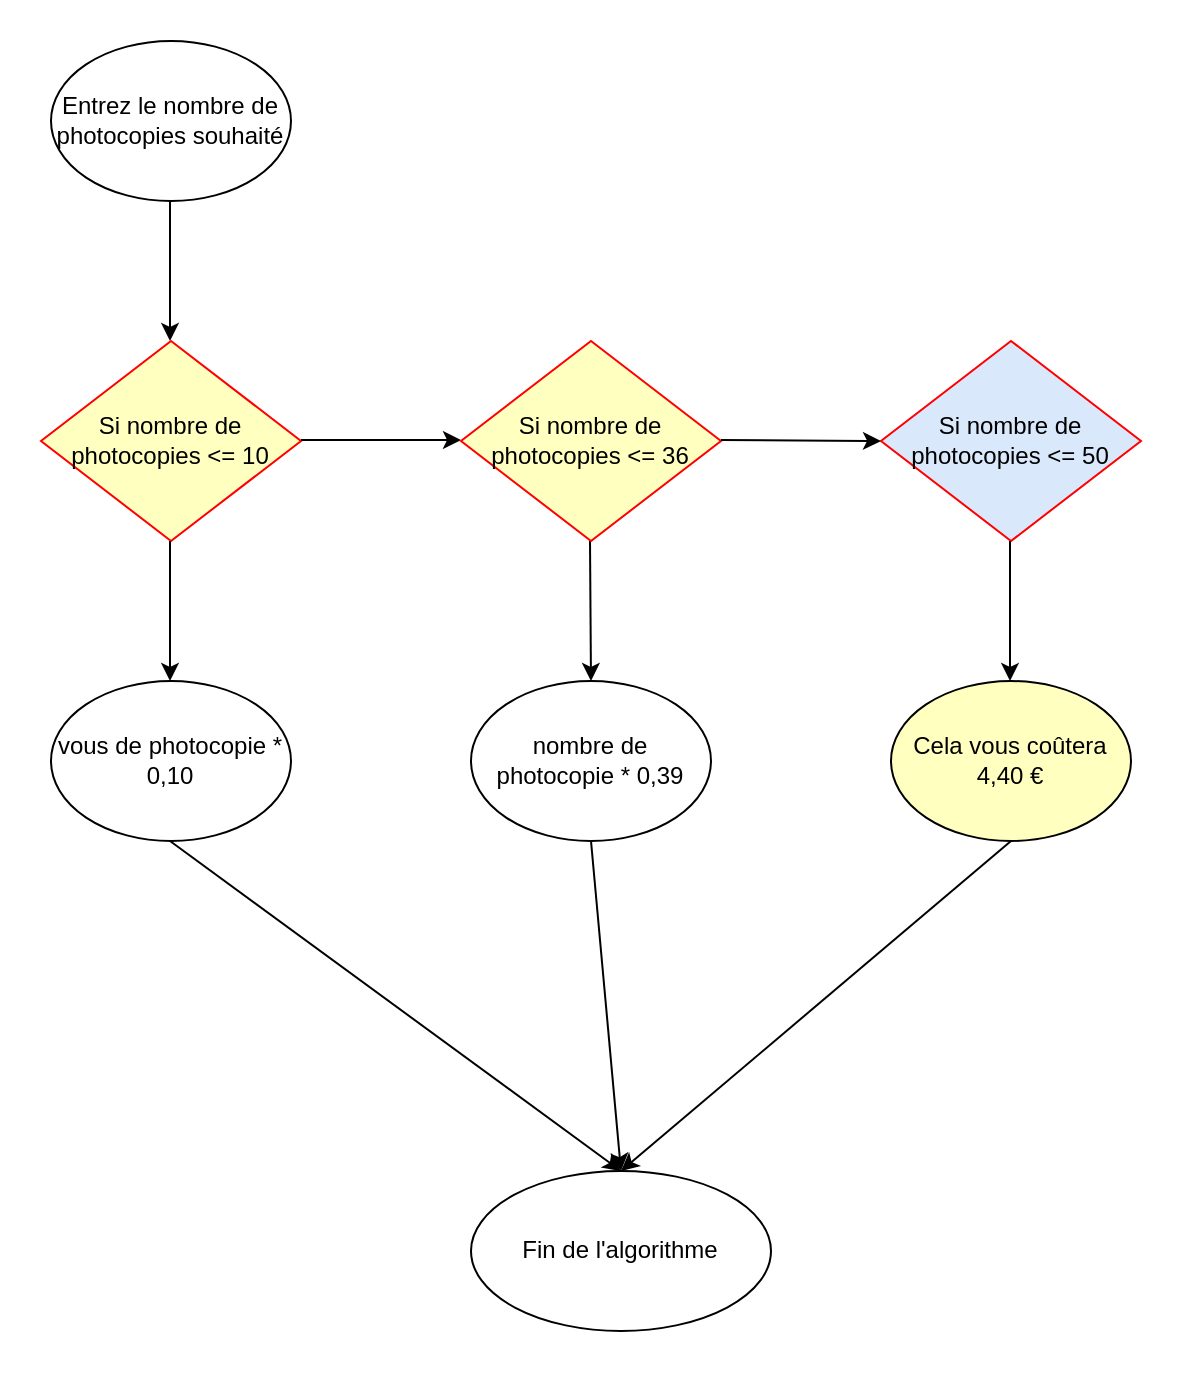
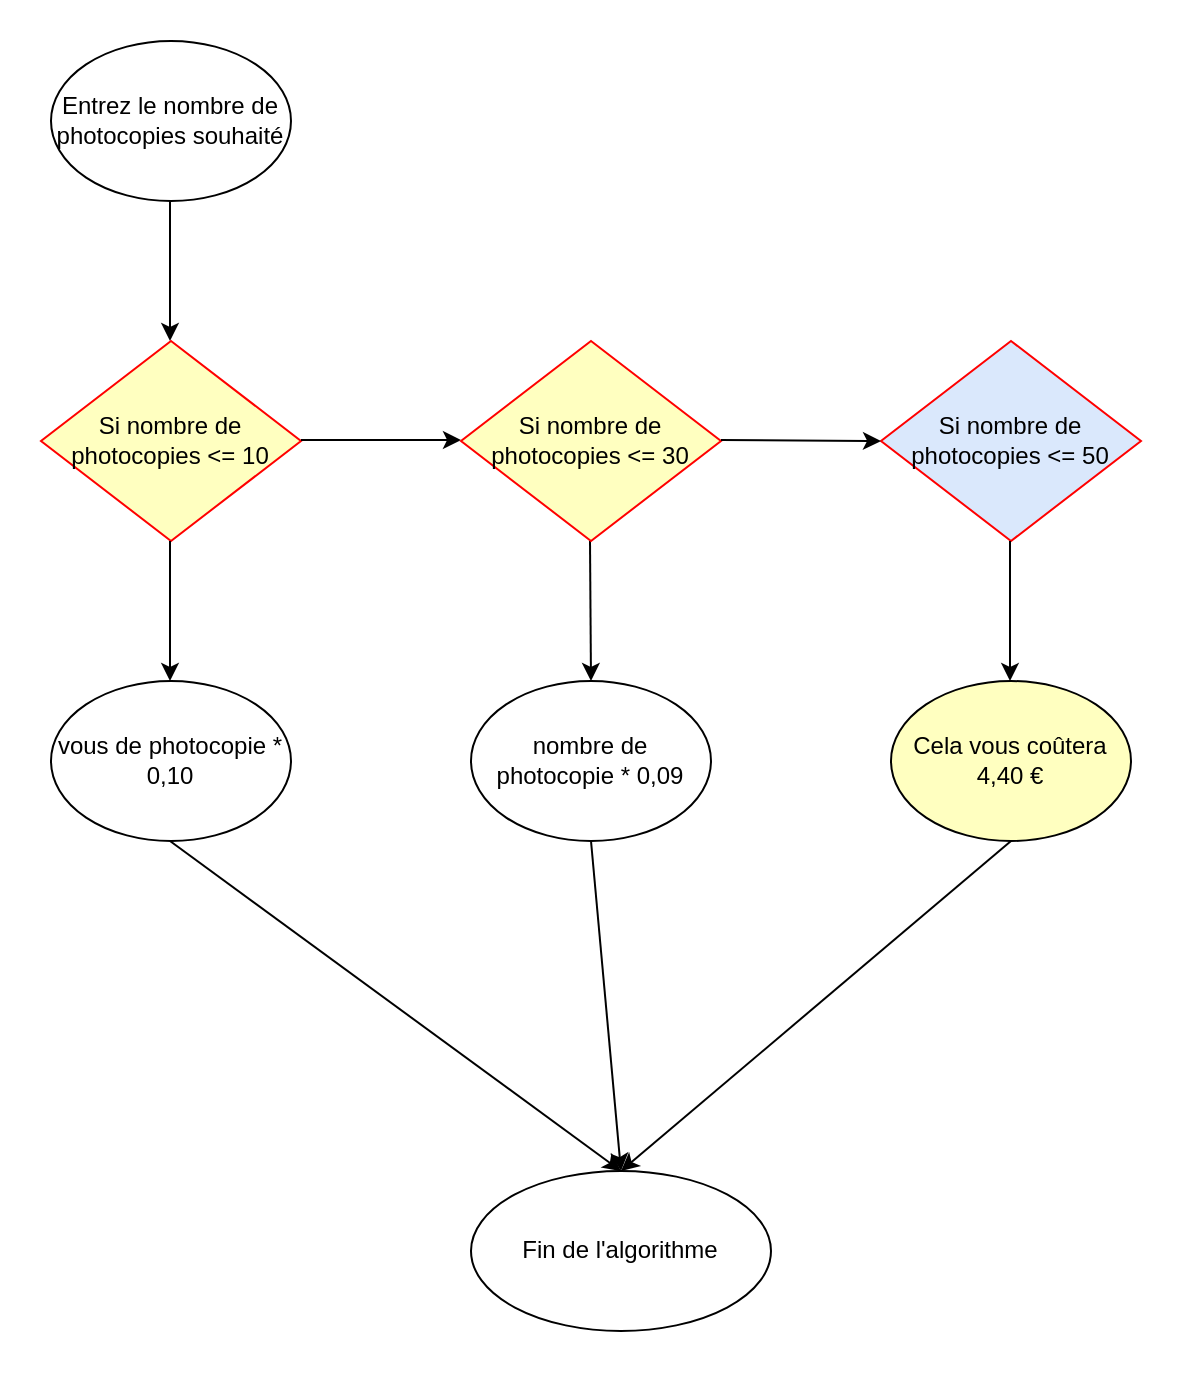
node "Si nombre de photocopies <= 36": label "Si nombre de photocopies <= 36" -> "Si nombre de photocopies <= 30"
node "nombre de photocopie * 0,39": label "nombre de photocopie * 0,39" -> "nombre de photocopie * 0,09"
